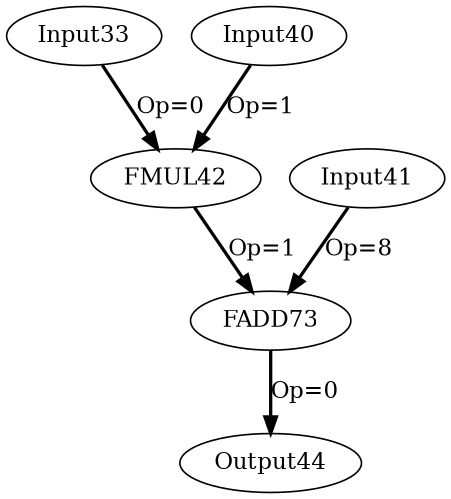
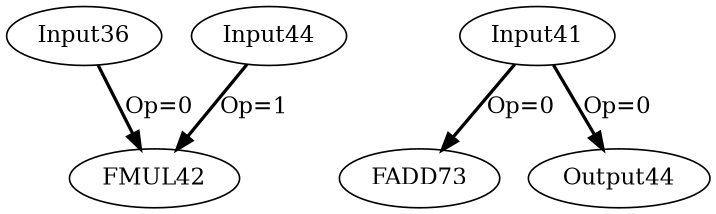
node "Input33": label "Input33" -> "Input36"
node "Input40": label "Input40" -> "Input44"
edge "FMUL42" -> "FADD73": removed, label "Op=1"
edge "Input41" -> "FADD73": label "Op=8" -> "Op=0"
edge "FADD73" -> "Output44": now "Input41" -> "Output44"
